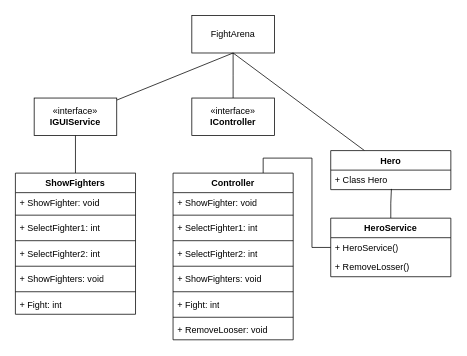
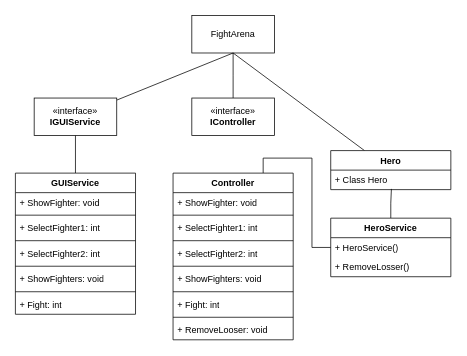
node "ShowFighters": label "ShowFighters" -> "GUIService"
